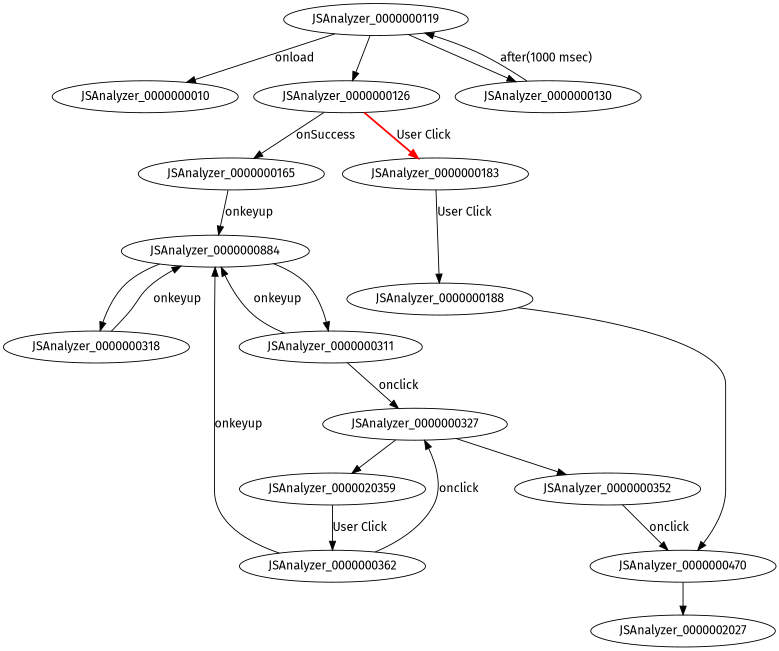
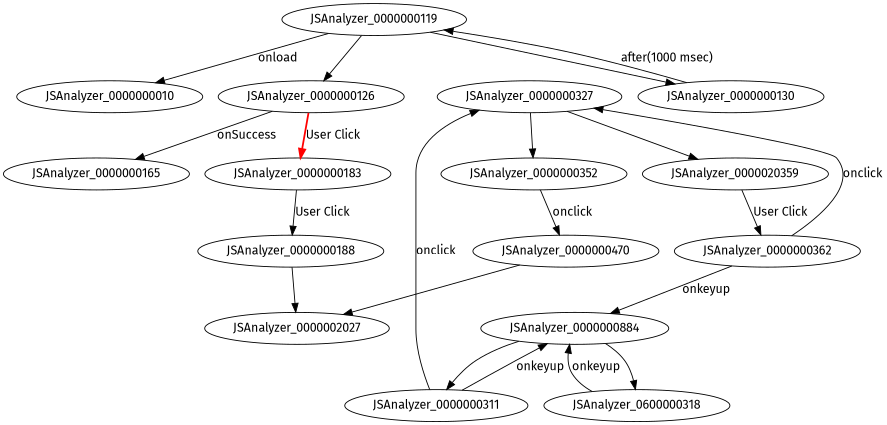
edge "JSAnalyzer_0000000165" -> "JSAnalyzer_0000000884": removed, label "onkeyup"
node "JSAnalyzer_0000000318": label "JSAnalyzer_0000000318" -> "JSAnalyzer_0600000318"
edge "JSAnalyzer_0000000188" -> "JSAnalyzer_0000000470": now "JSAnalyzer_0000000188" -> "JSAnalyzer_0000002027"
